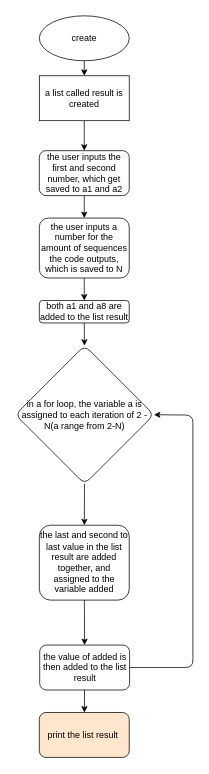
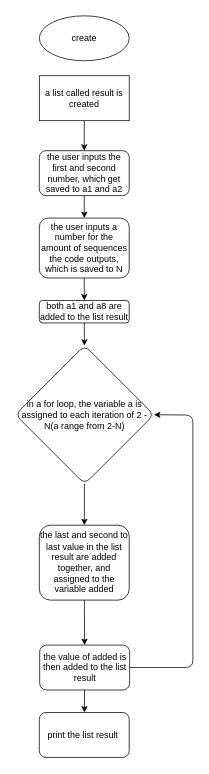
edge "create" -> "a list called result is created": removed
node "print the list result": fillcolor #ffe6cc -> #ffffff
